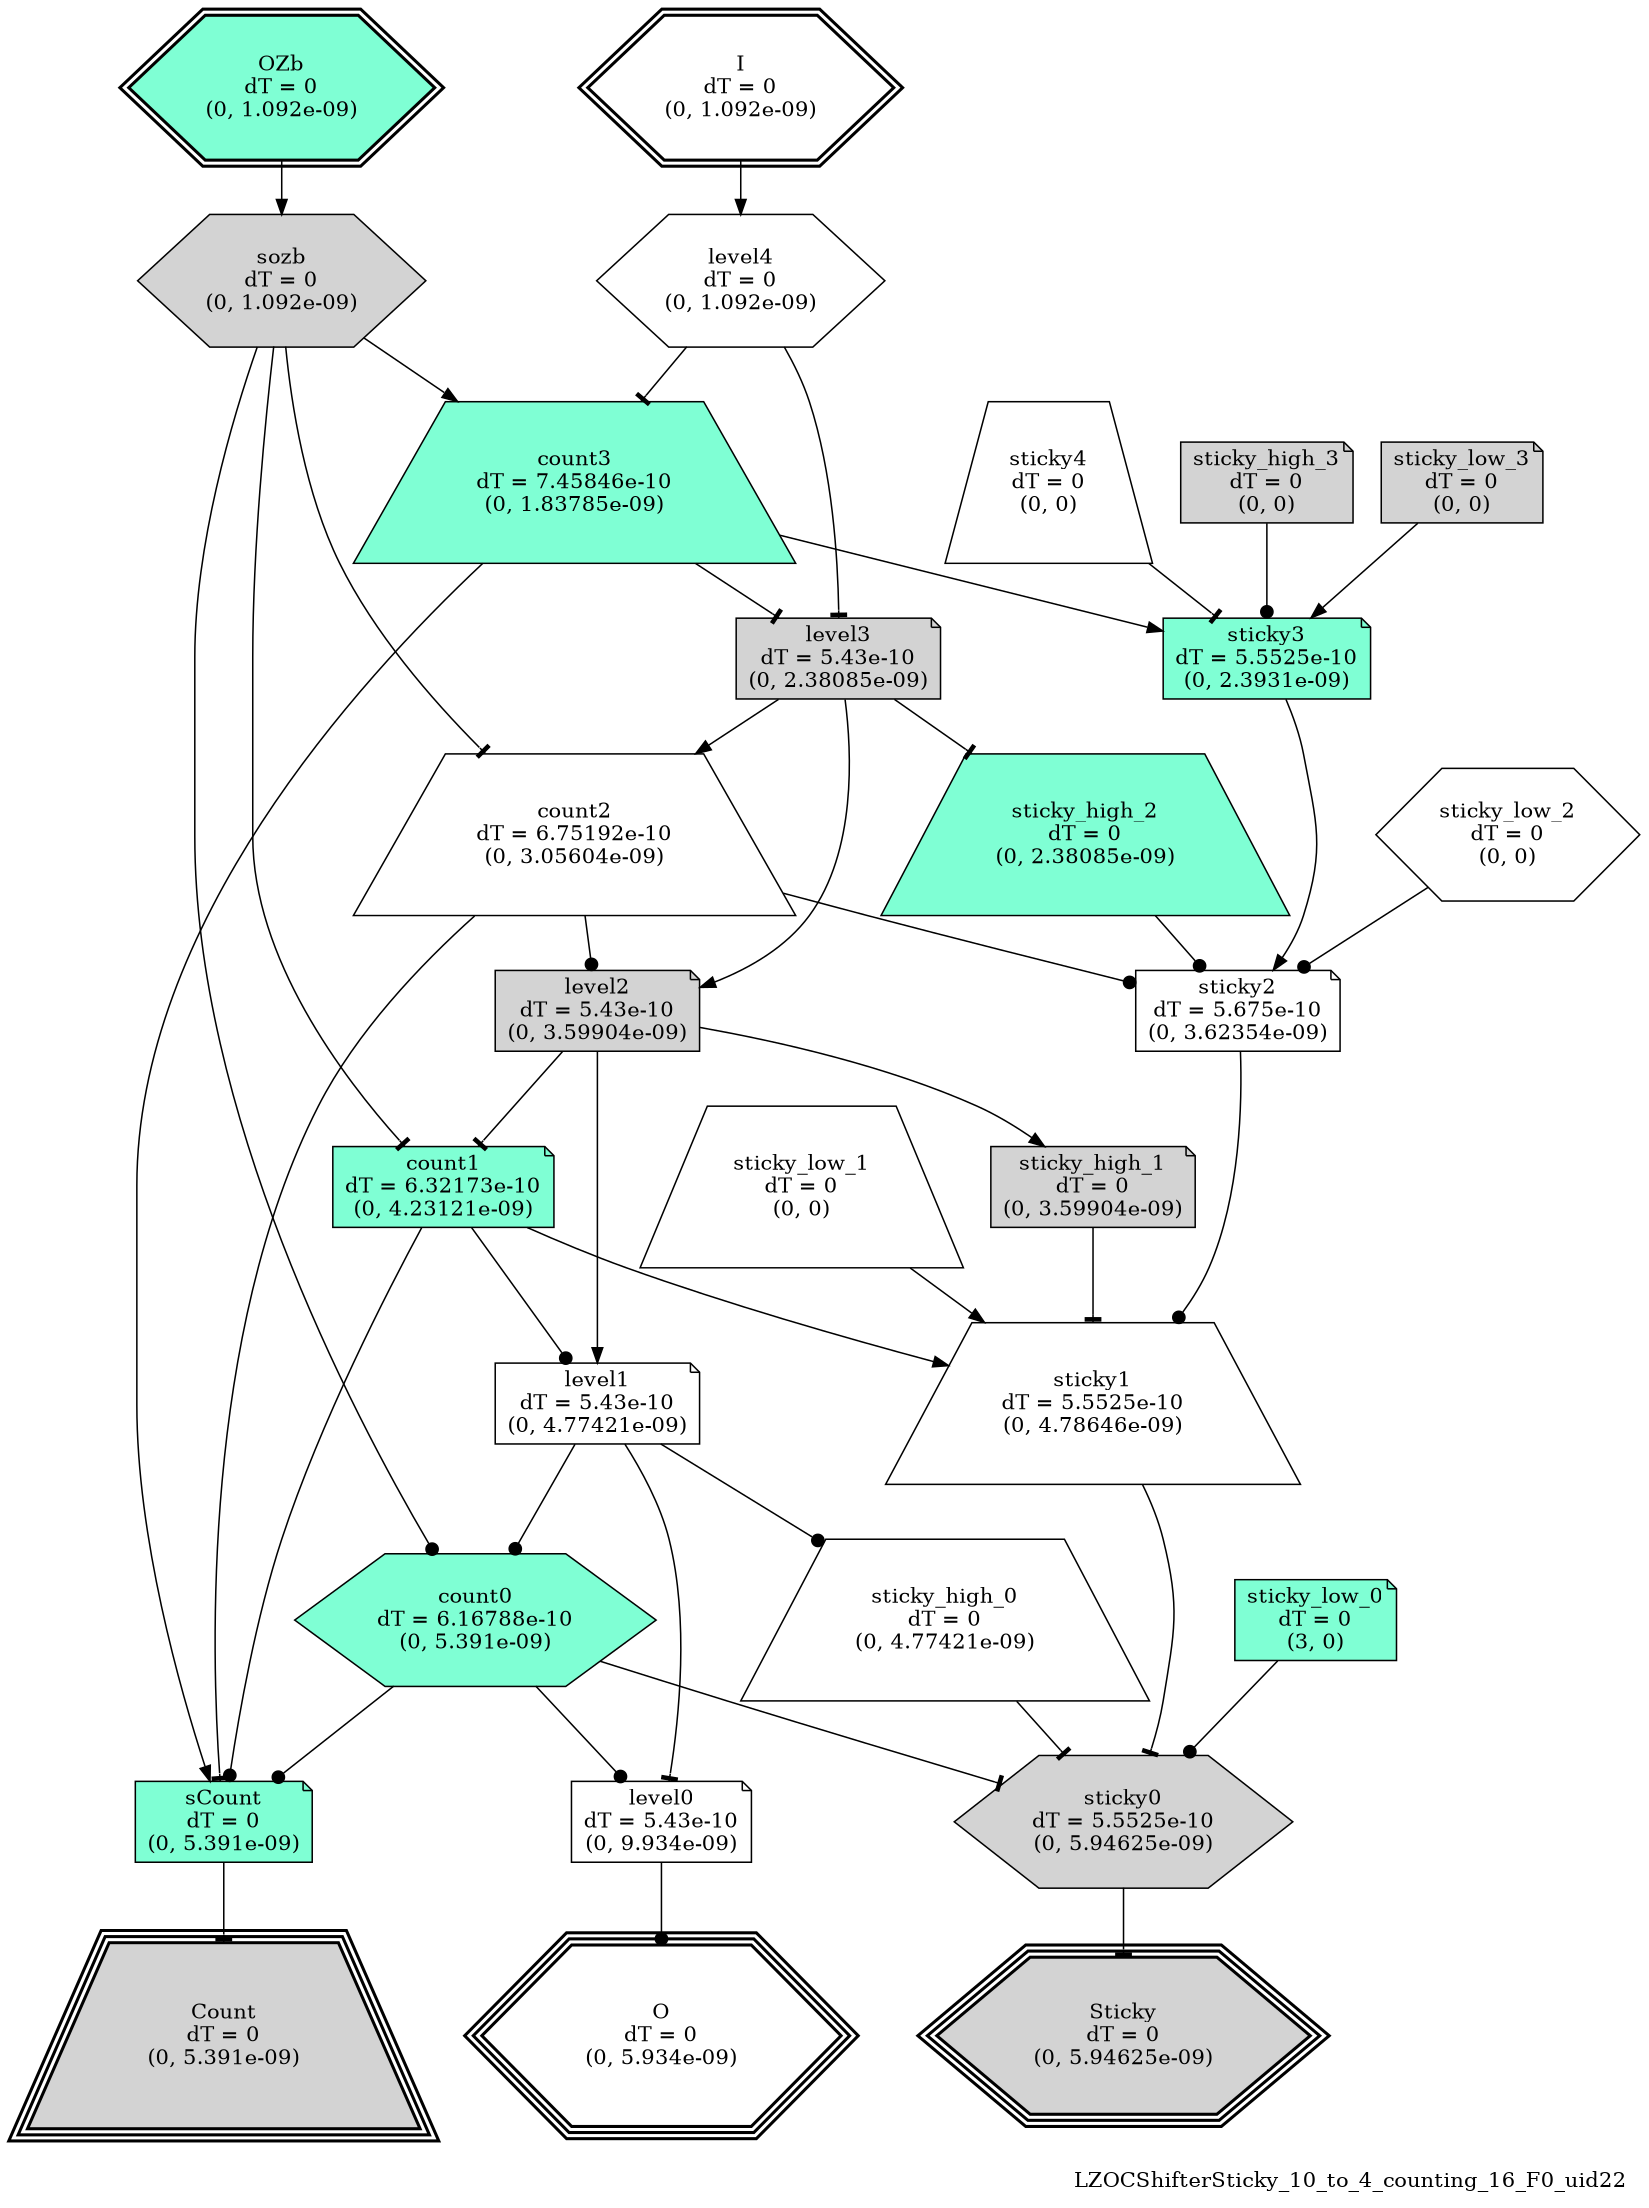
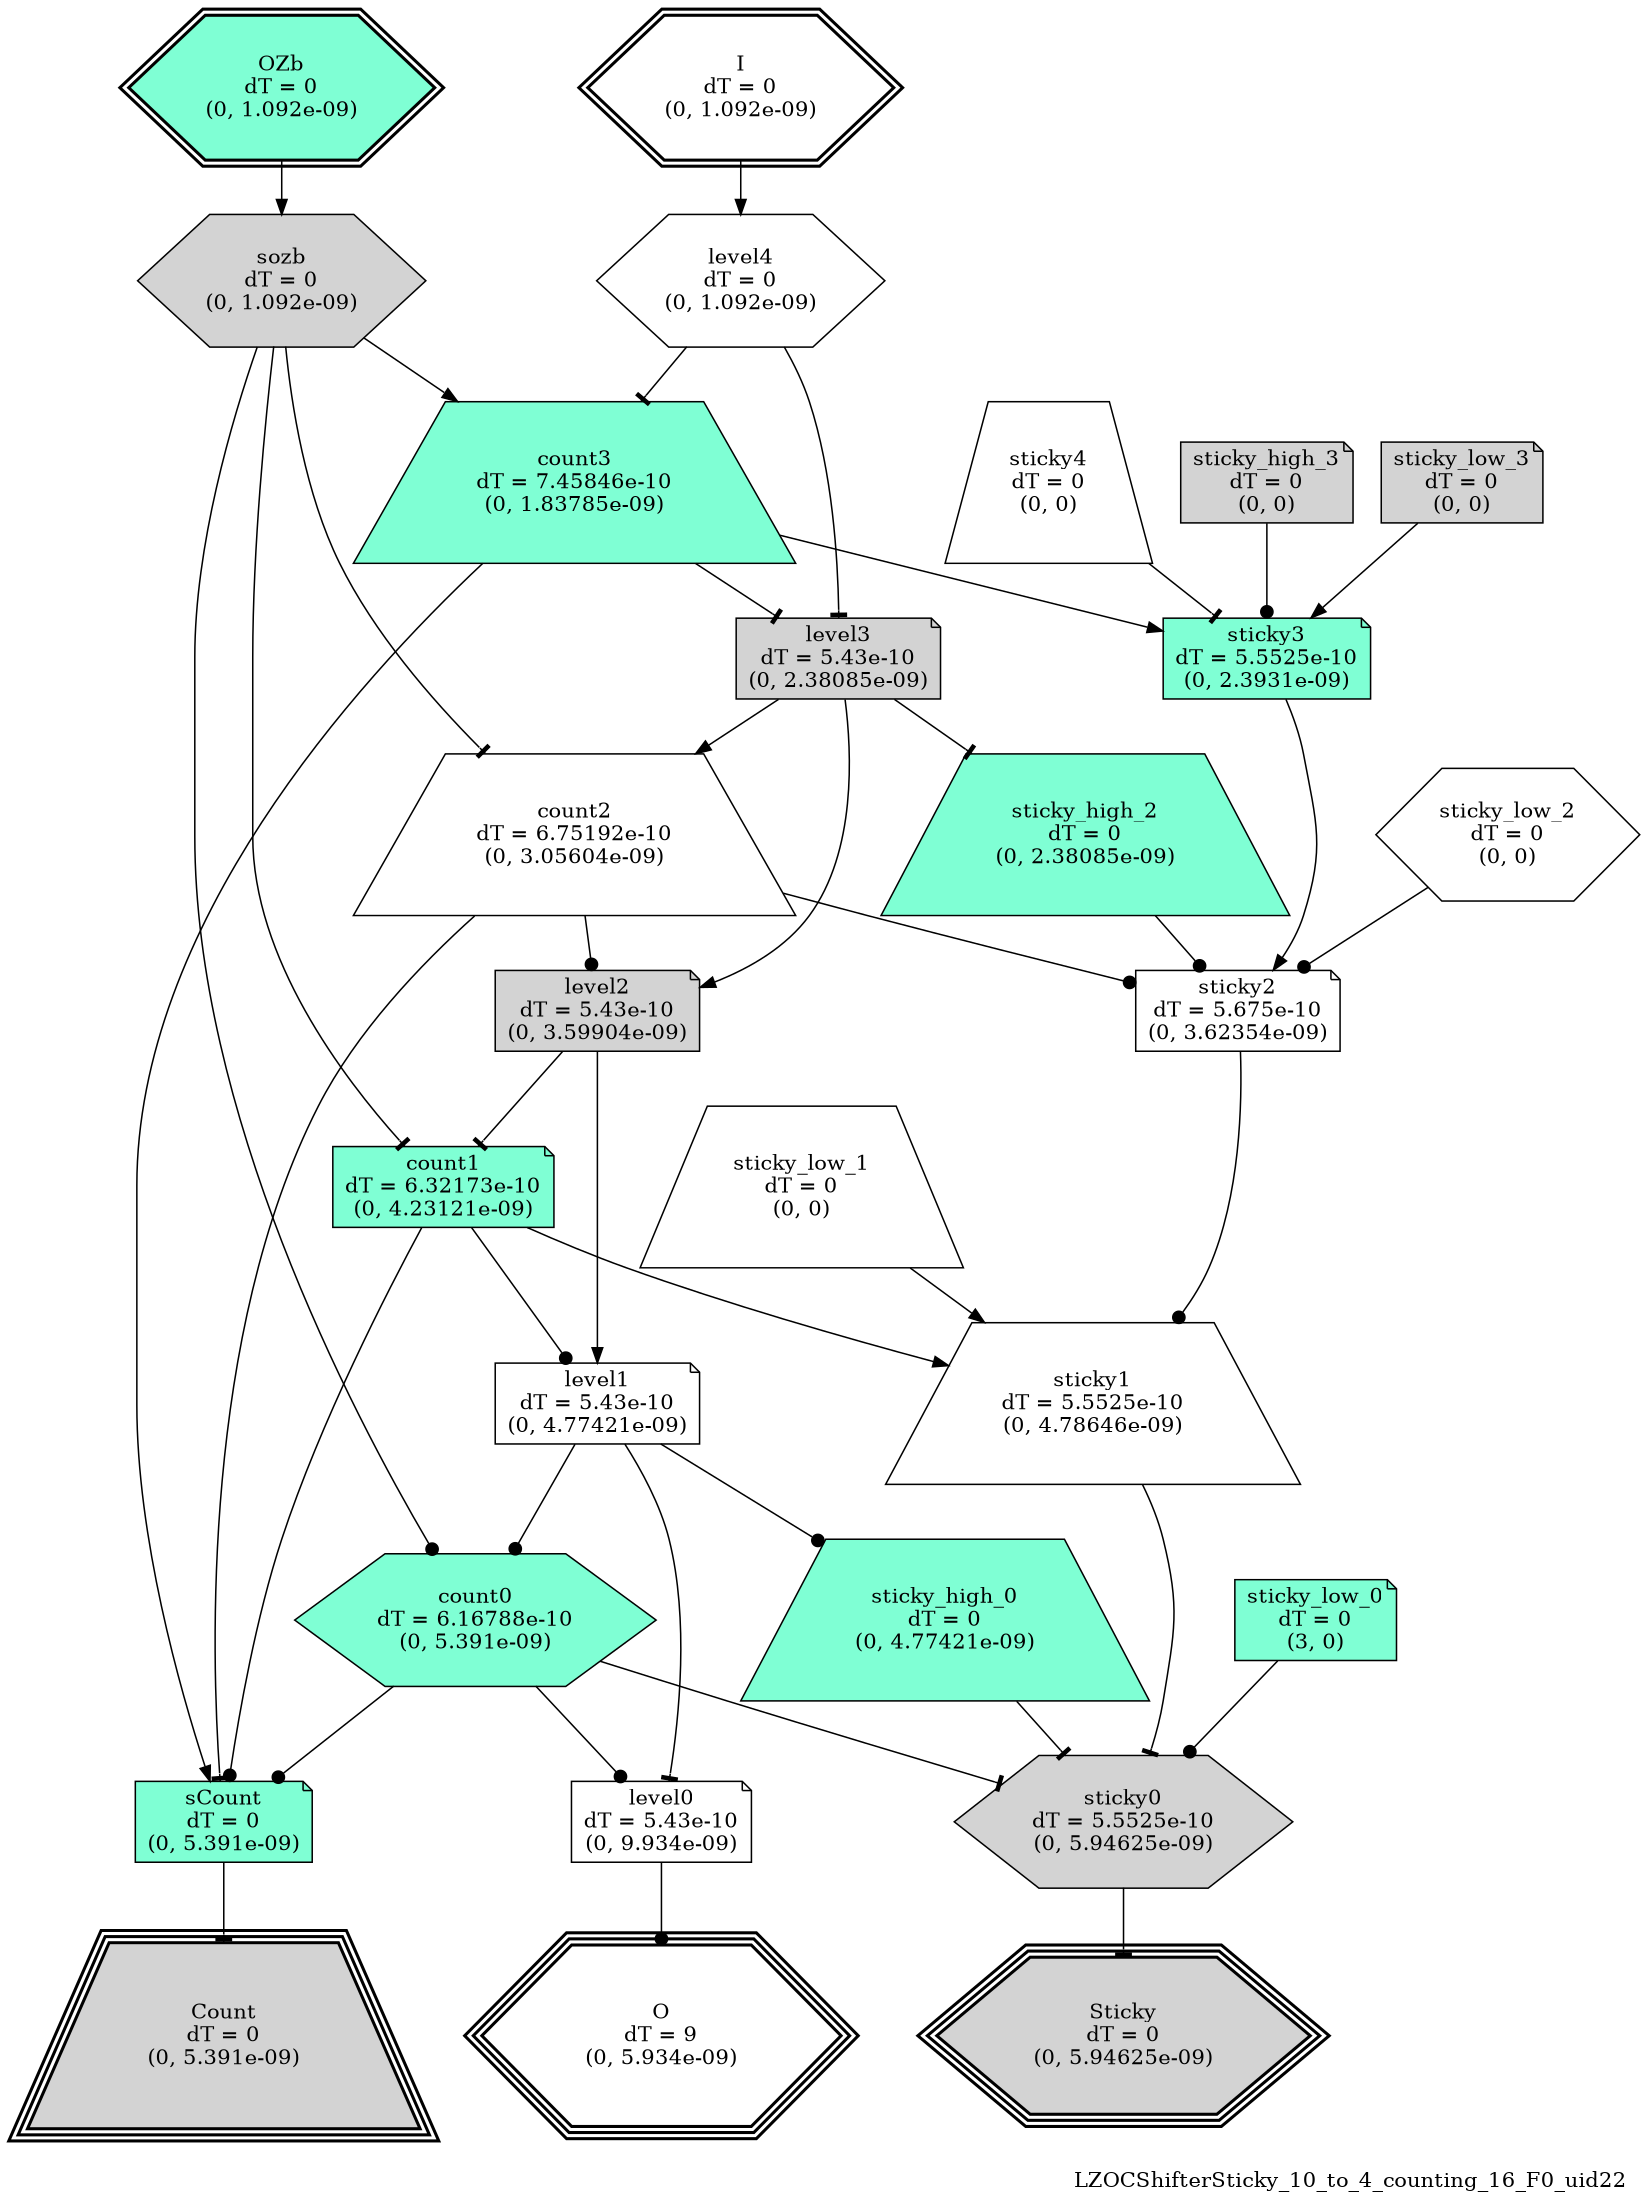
node "sticky_high_1 dT = 0 (0, 3.59904e-09)": removed
node "sticky_high_0 dT = 0 (0, 4.77421e-09)": fillcolor white -> aquamarine
node "O dT = 0 (0, 5.934e-09)": label "O dT = 0 (0, 5.934e-09)" -> "O dT = 9 (0, 5.934e-09)"
